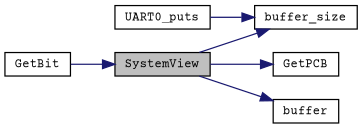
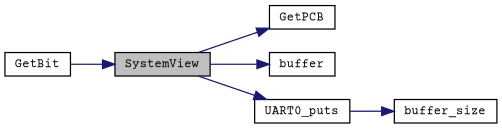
edge "SystemView" -> "buffer_size": now "SystemView" -> "UART0_puts"
